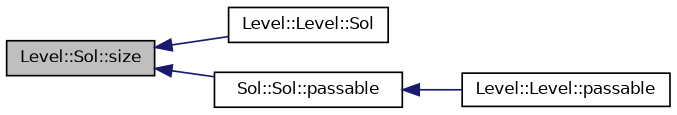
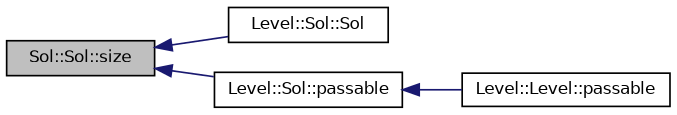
node "Level::Level::Sol": label "Level::Level::Sol" -> "Level::Sol::Sol"
node "Level::Sol::size": label "Level::Sol::size" -> "Sol::Sol::size"
node "Sol::Sol::passable": label "Sol::Sol::passable" -> "Level::Sol::passable"
